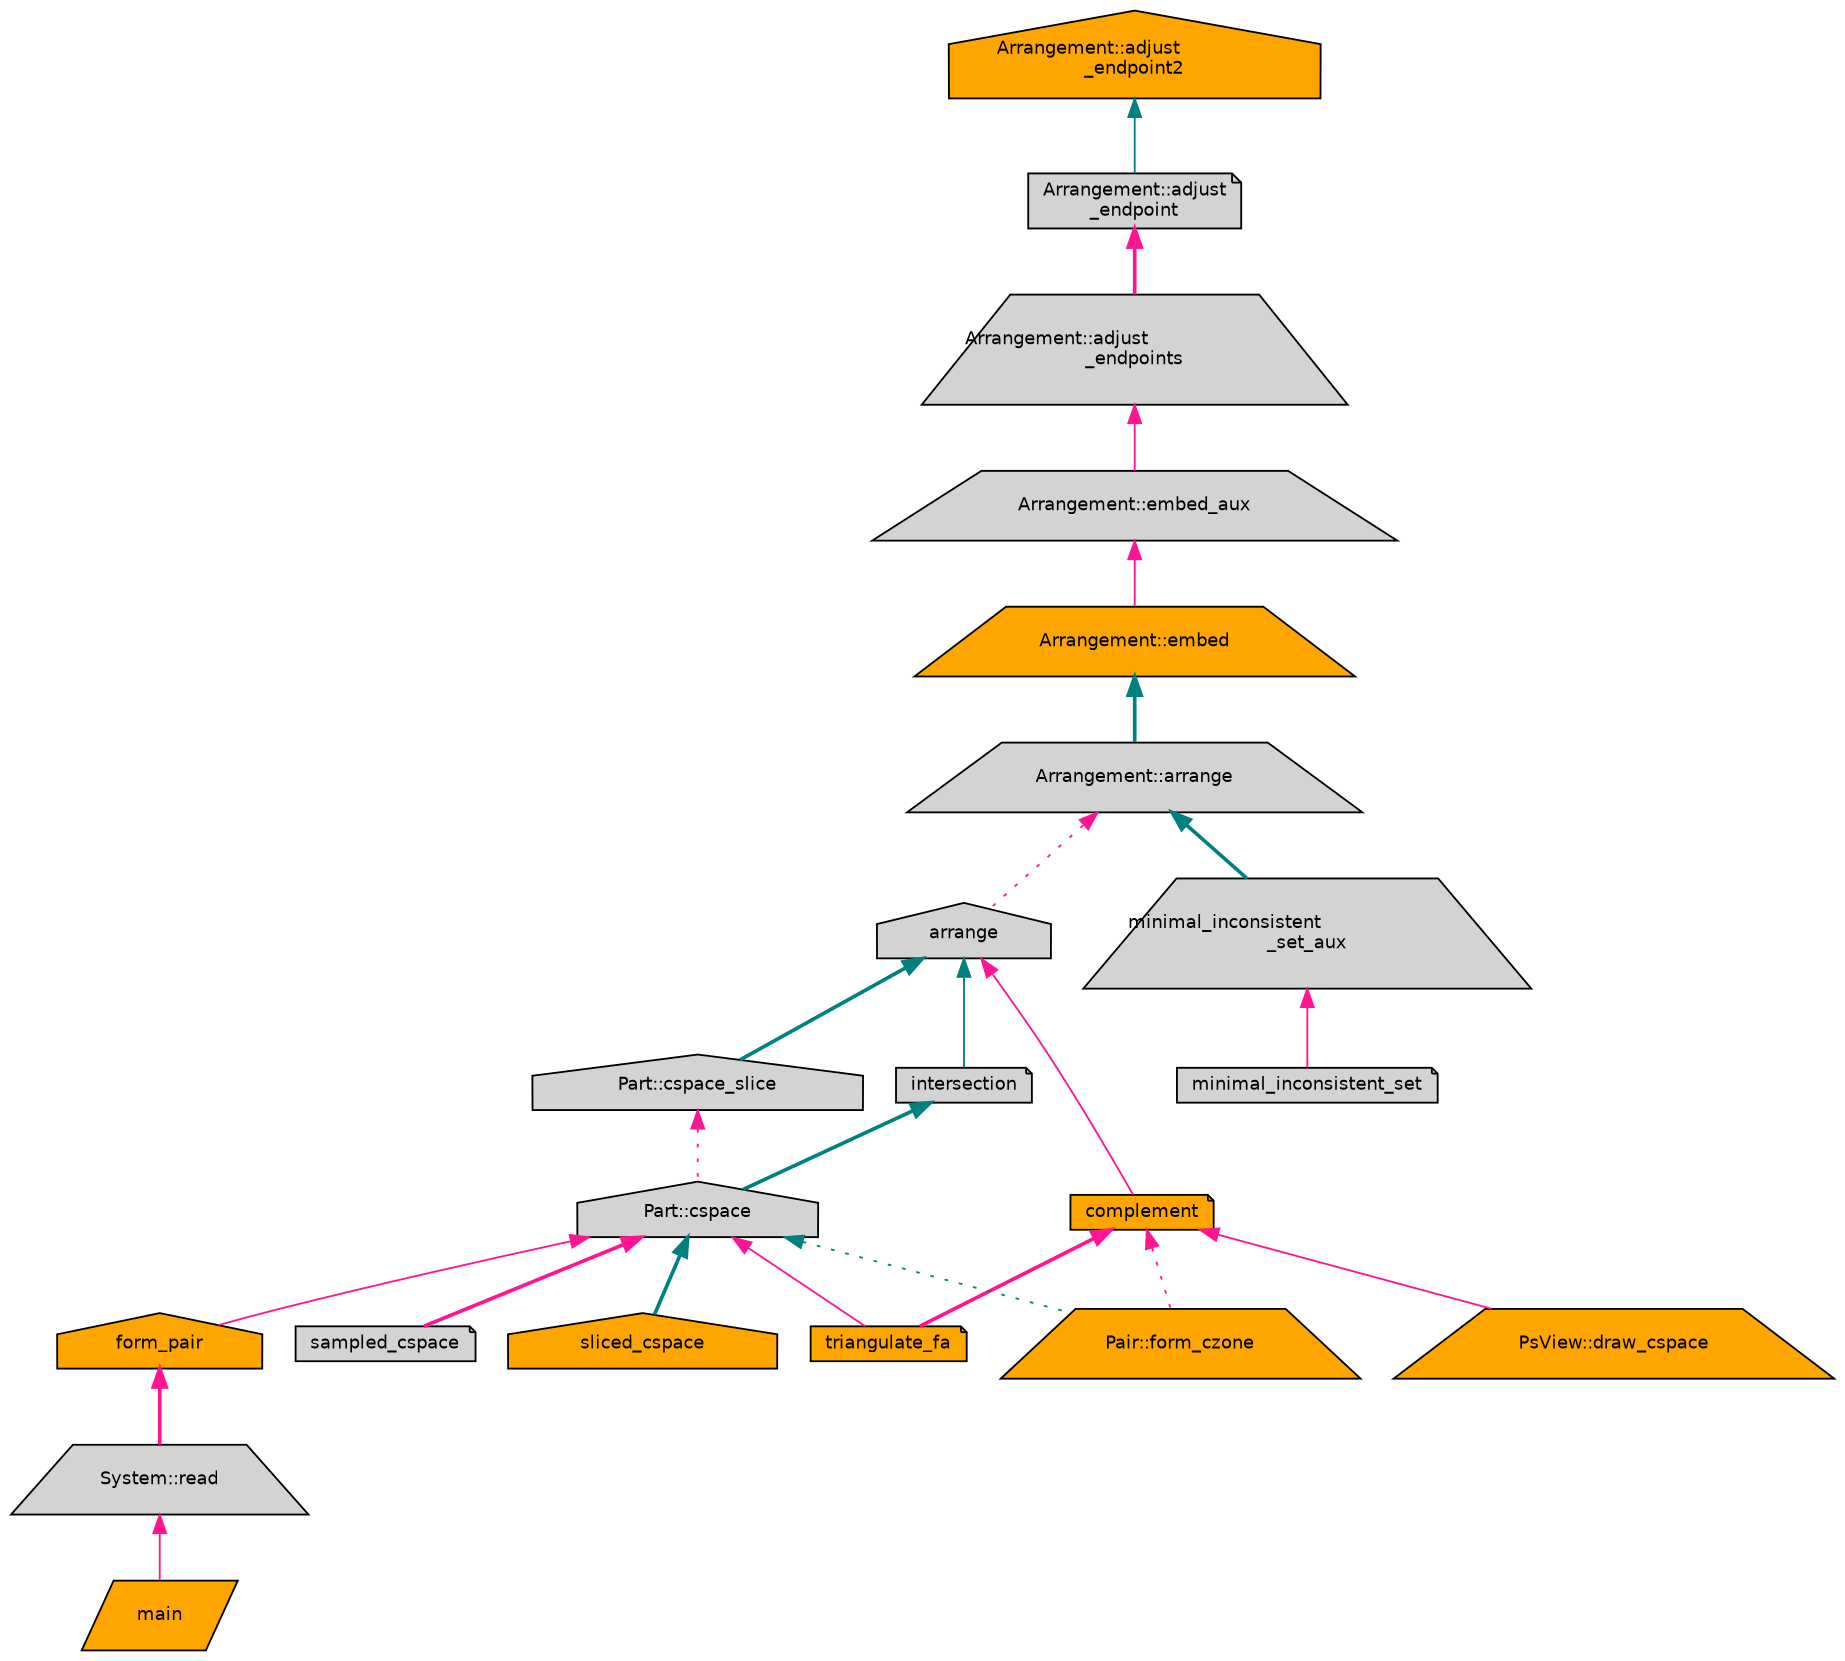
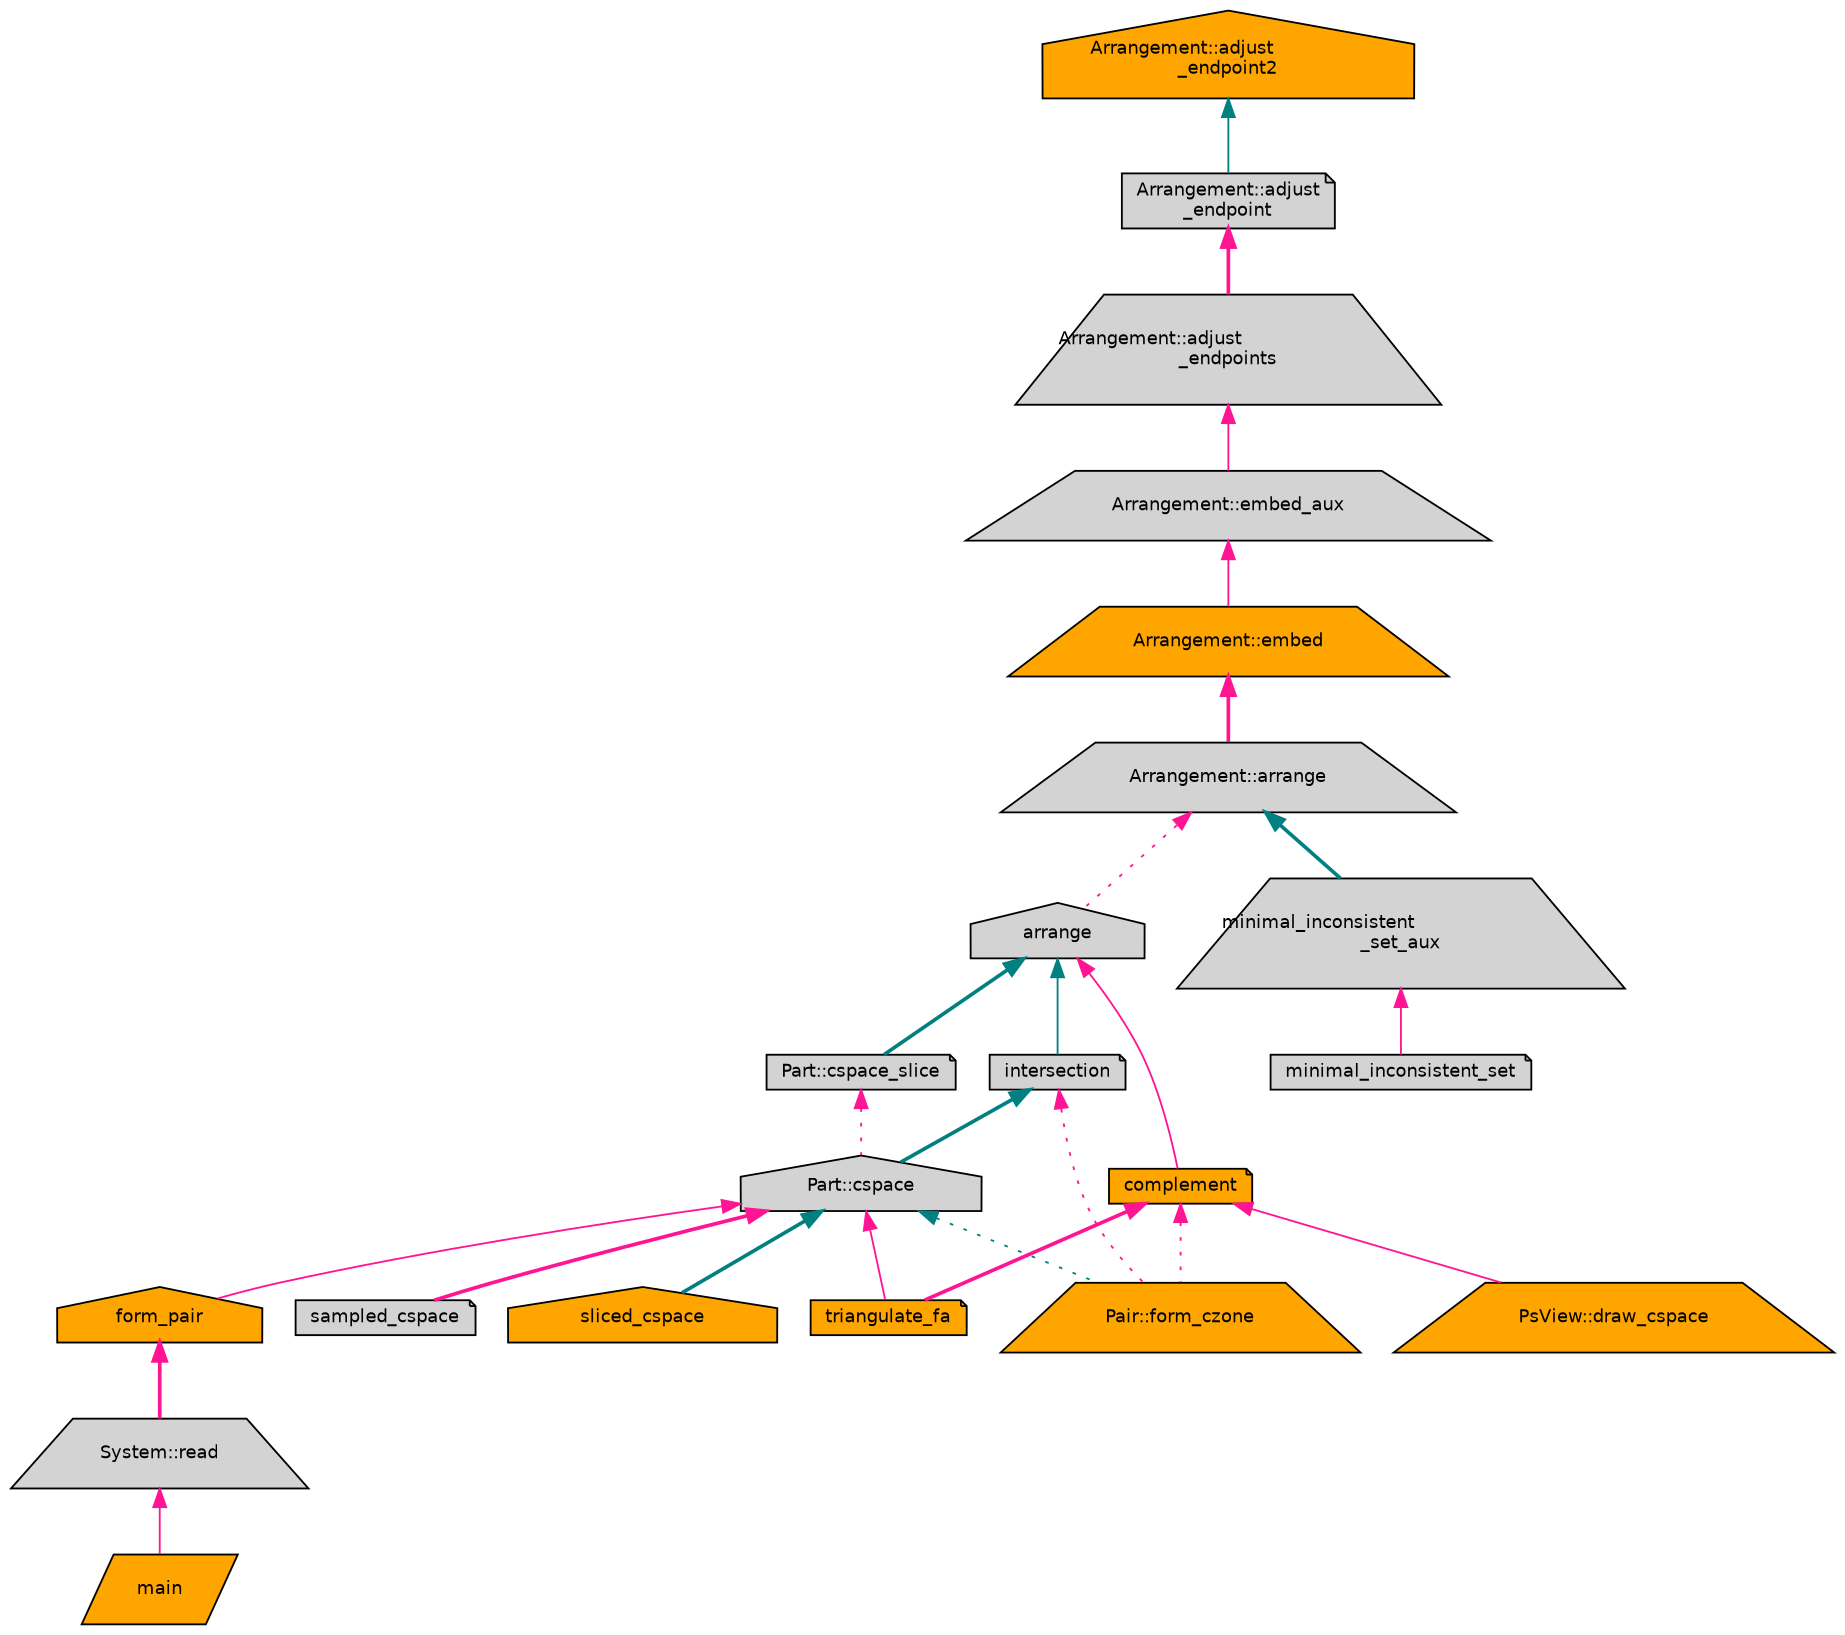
edge "Arrangement::arrange" -> "Arrangement::embed": color teal -> deeppink
node "Part::cspace_slice": shape house -> note
edge "Pair::form_czone" -> "intersection": added
